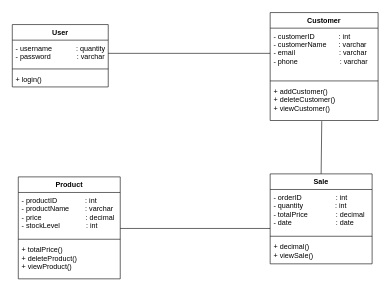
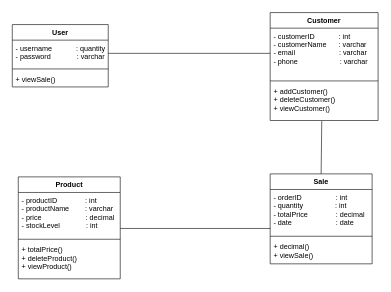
node "+ login()": label "+ login()" -> "+ viewSale()"
